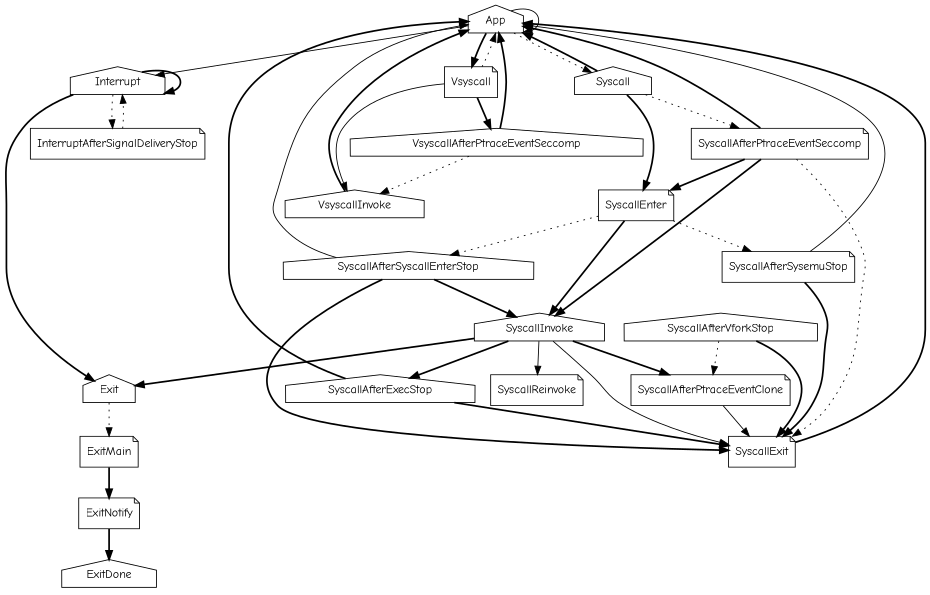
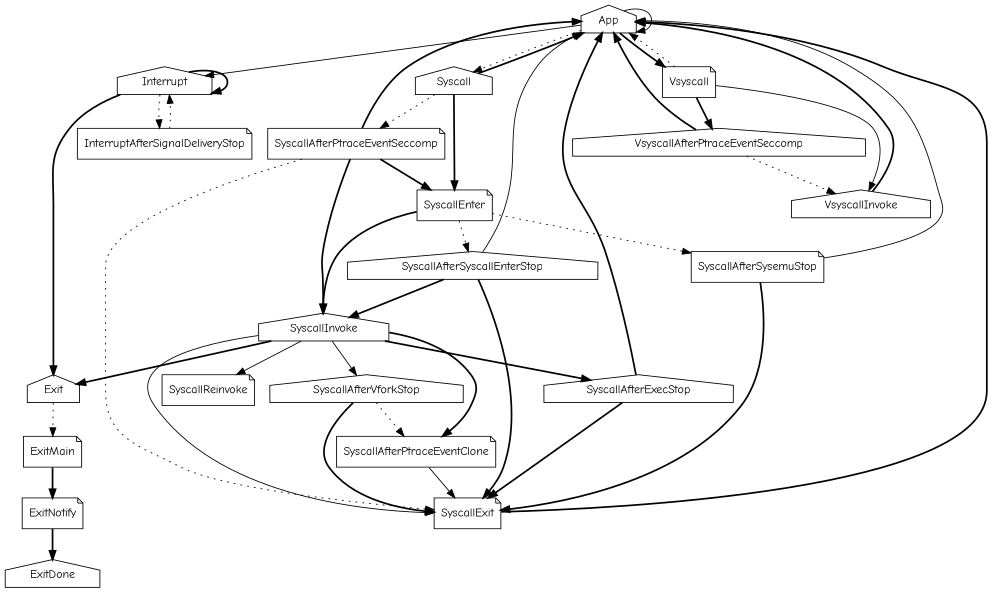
edge "SyscallInvoke" -> "SyscallAfterVforkStop": added
